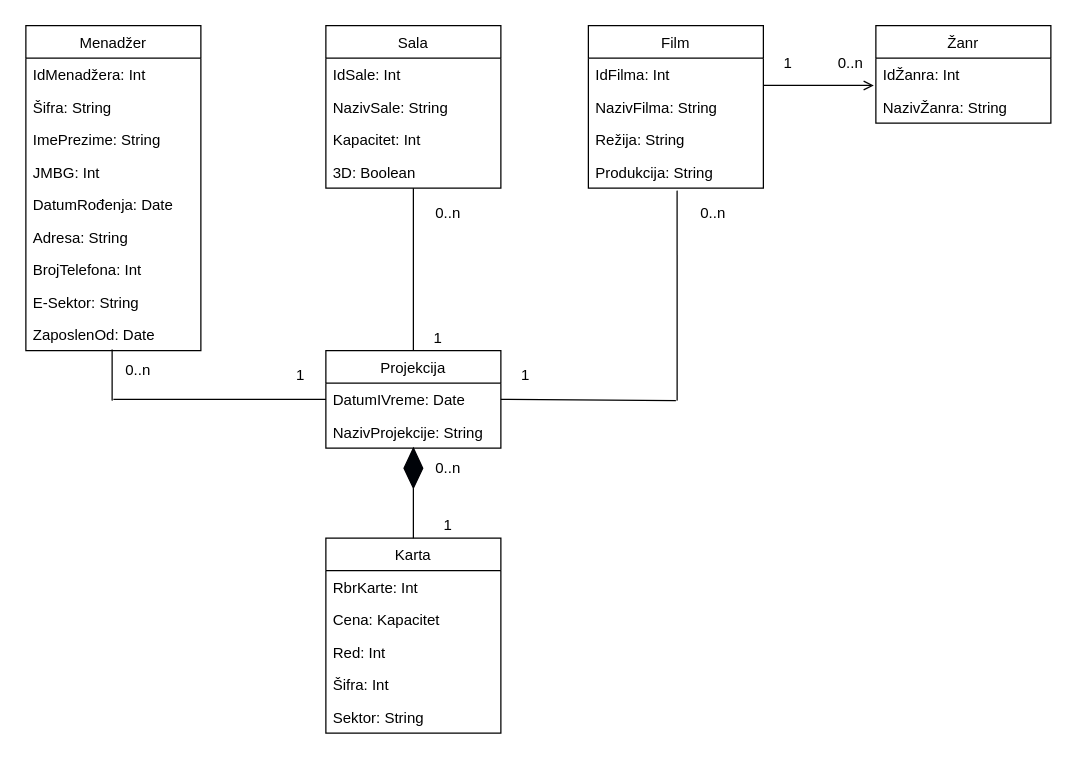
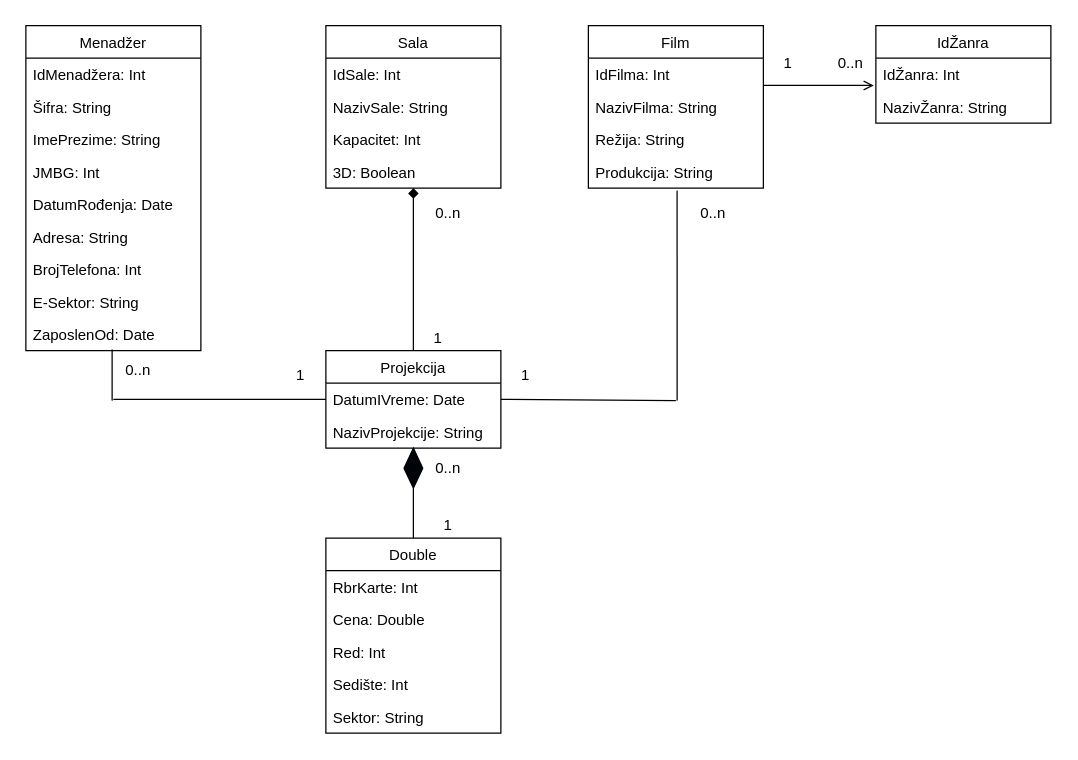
node "Žanr": label "Žanr" -> "IdŽanra"
edge "Sala" -- "Projekcija": arrowhead none -> diamond
node "Karta": label "Karta" -> "Double"
node "Cena: Kapacitet": label "Cena: Kapacitet" -> "Cena: Double"
node "Šifra: Int": label "Šifra: Int" -> "Sedište: Int"
